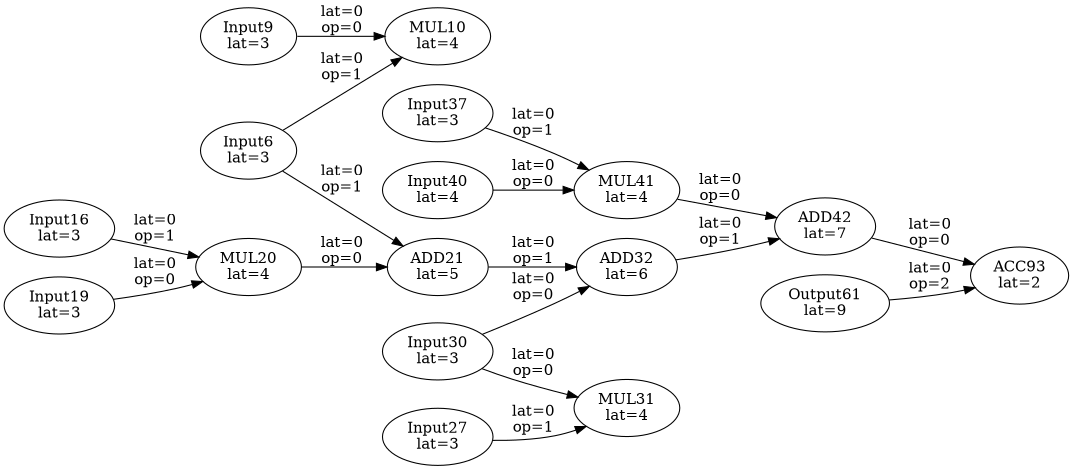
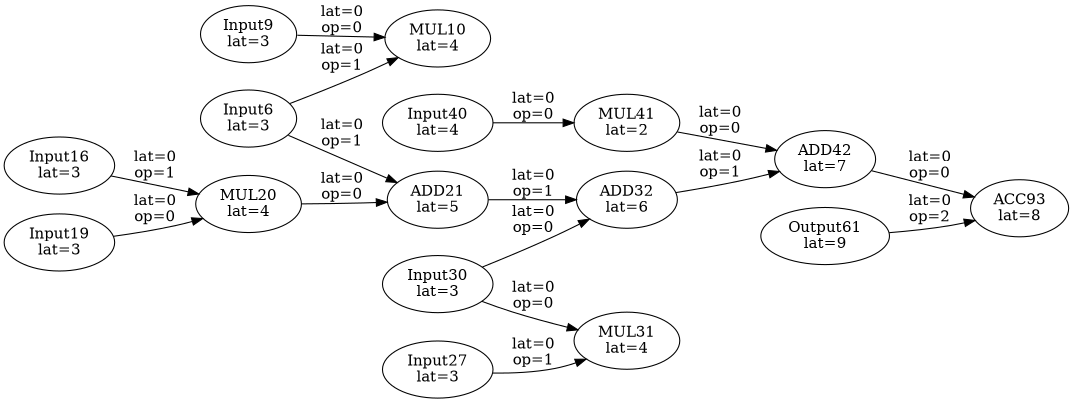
node "Input37 lat=3": removed
node "MUL41 lat=4": label "MUL41 lat=4" -> "MUL41 lat=2"
node "ACC93 lat=2": label "ACC93 lat=2" -> "ACC93 lat=8"
